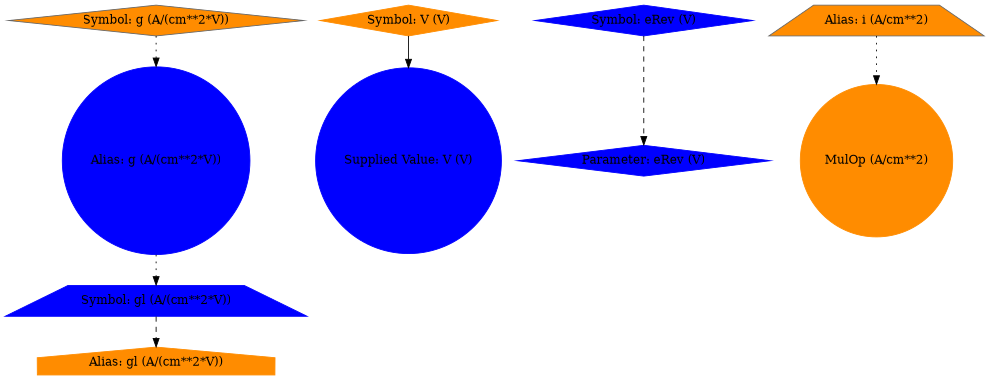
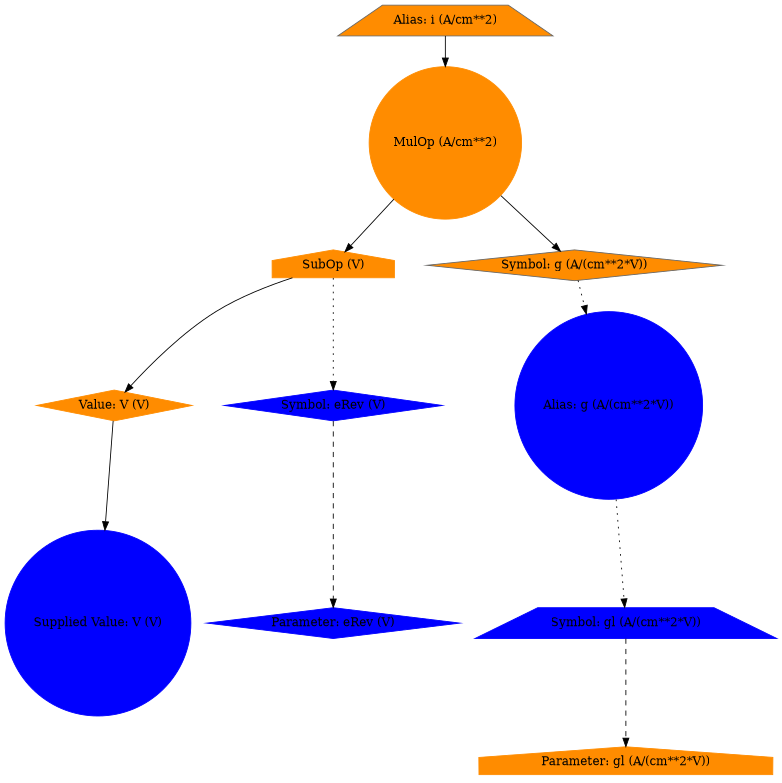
node "Symbol: V (V)": label "Symbol: V (V)" -> "Value: V (V)"
edge "Alias: i (A/cm**2)" -> "MulOp (A/cm**2)": style dotted -> solid
edge "MulOp (A/cm**2)" -> "Symbol: g (A/(cm**2*V))": added
node "SubOp (V)": added
node "Alias: gl (A/(cm**2*V))": label "Alias: gl (A/(cm**2*V))" -> "Parameter: gl (A/(cm**2*V))"
